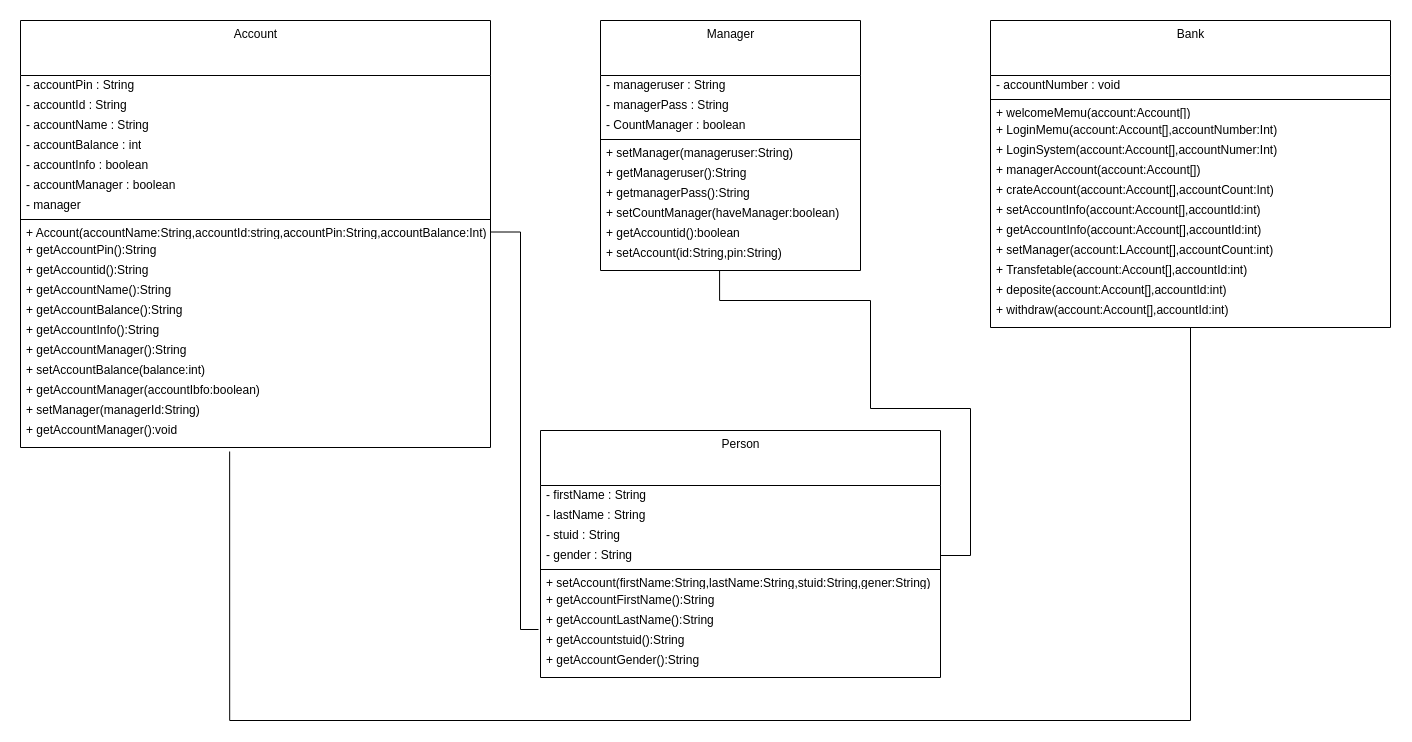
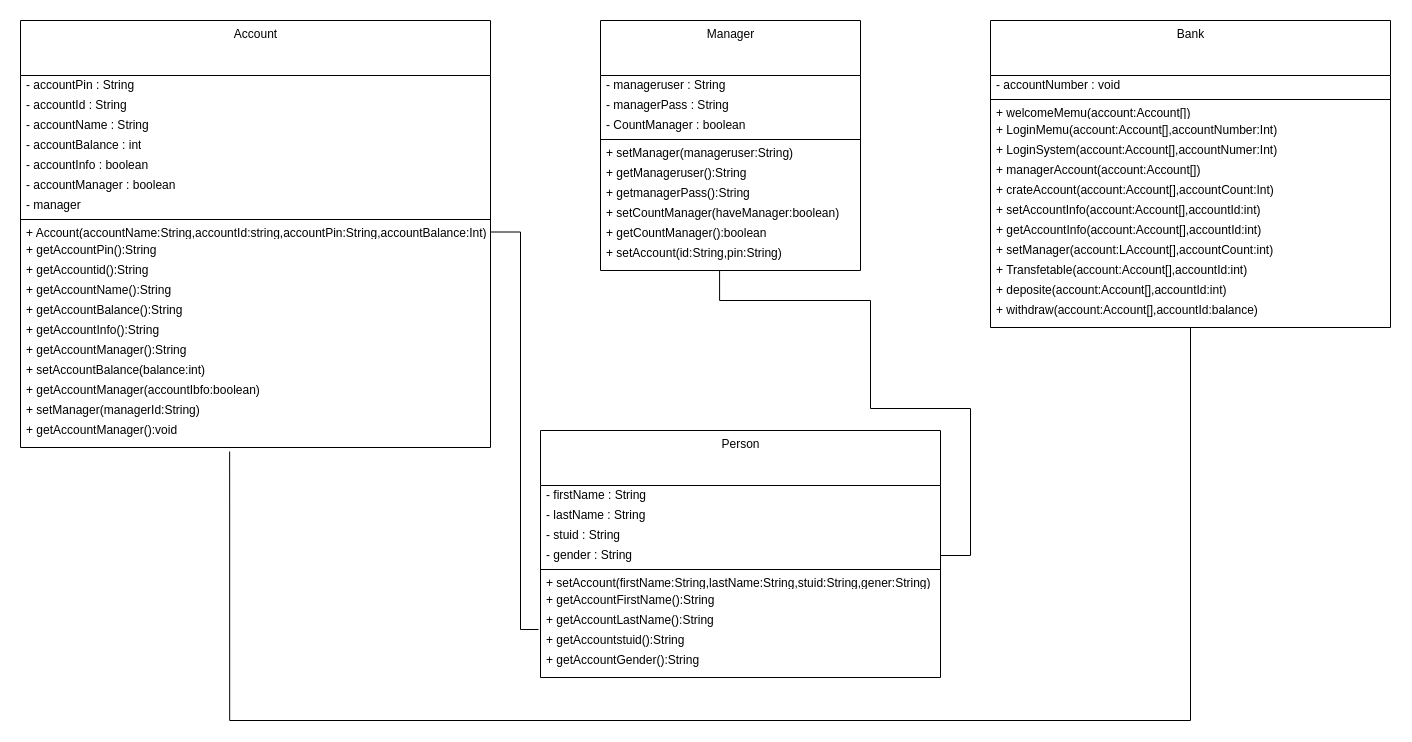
node "+ getAccountid():boolean": label "+ getAccountid():boolean" -> "+ getCountManager():boolean"
node "+ withdraw(account:Account[],accountId:int)": label "+ withdraw(account:Account[],accountId:int)" -> "+ withdraw(account:Account[],accountId:balance)"
